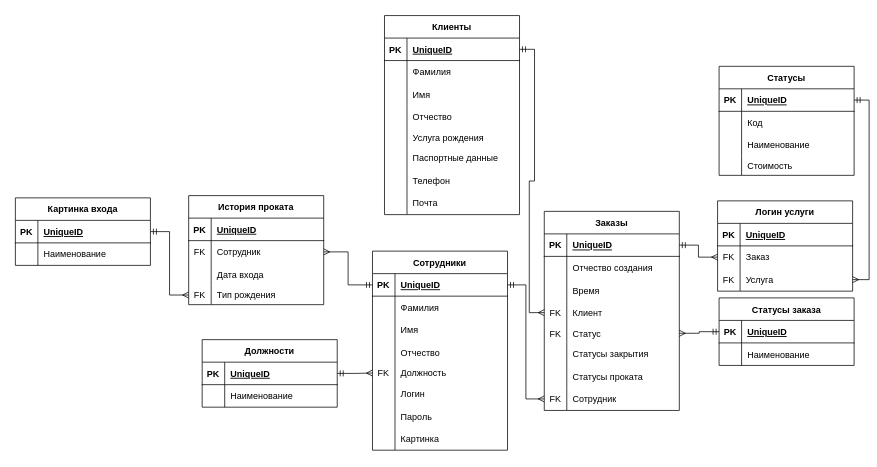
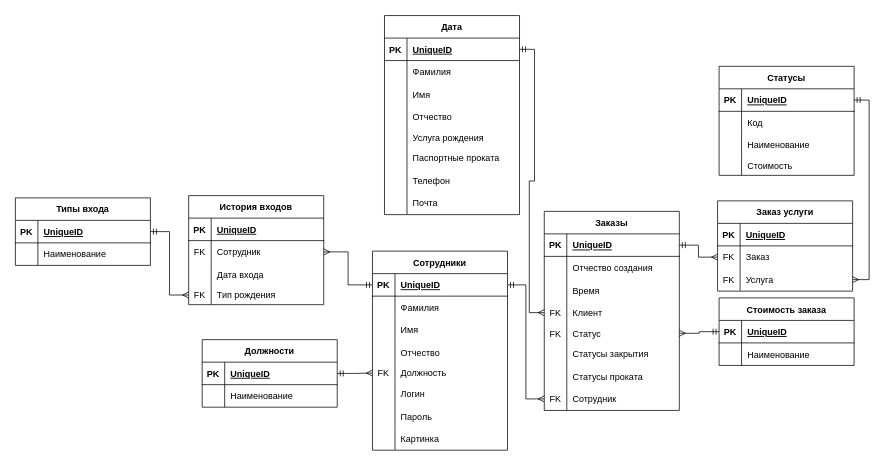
node "Клиенты": label "Клиенты" -> "Дата"
node "Паспортные данные": label "Паспортные данные" -> "Паспортные проката"
node "История проката": label "История проката" -> "История входов"
node "Картинка входа": label "Картинка входа" -> "Типы входа"
node "Логин услуги": label "Логин услуги" -> "Заказ услуги"
node "Статусы заказа": label "Статусы заказа" -> "Стоимость заказа"
